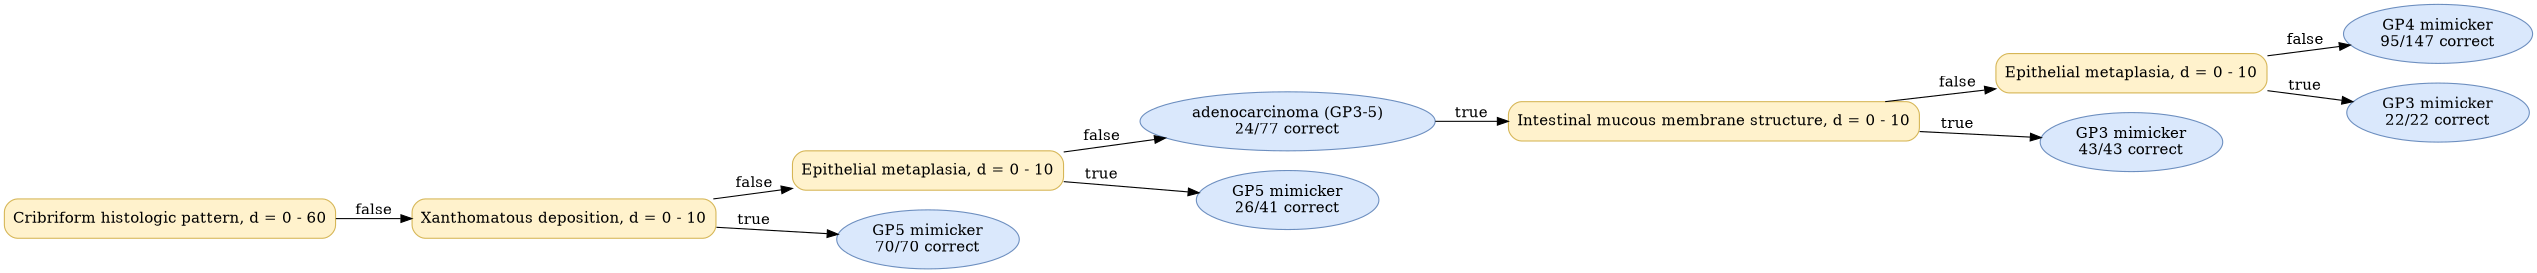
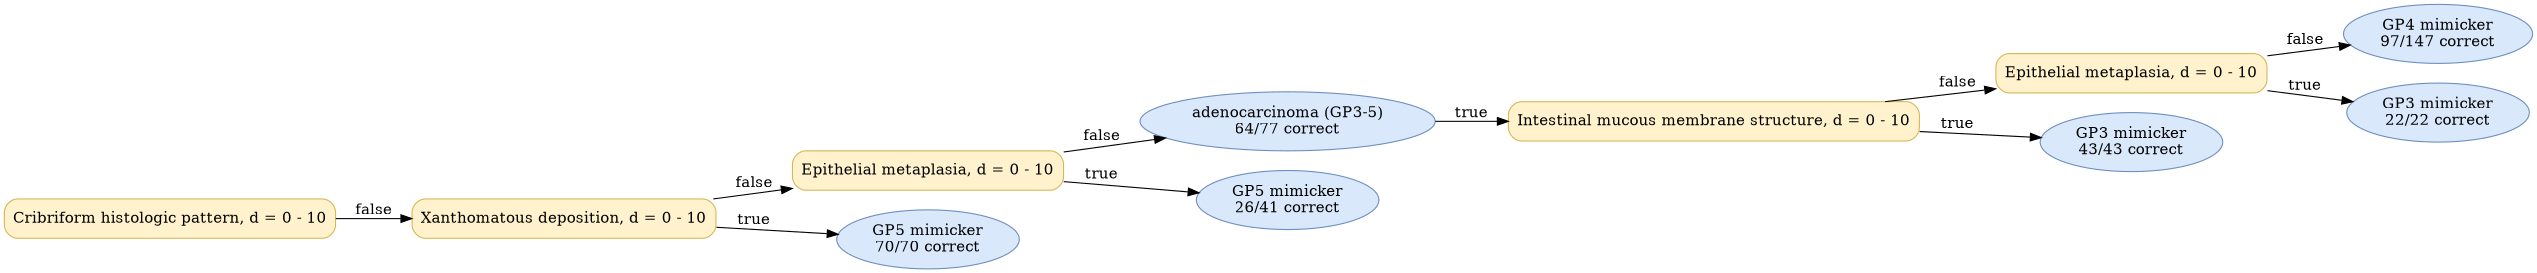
node "GP4 mimicker": text "95/147 correct" -> "97/147 correct"
node "adenocarcinoma (GP3-5)": text "24/77 correct" -> "64/77 correct"
node "Cribriform histologic pattern, d = 0 - 60": label "Cribriform histologic pattern, d = 0 - 60" -> "Cribriform histologic pattern, d = 0 - 10"
